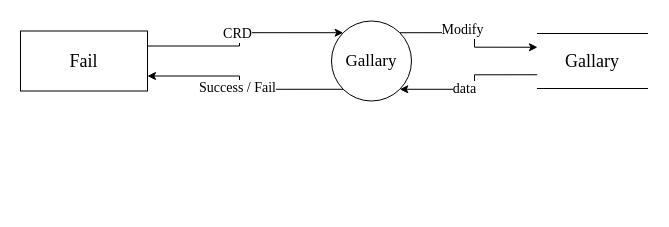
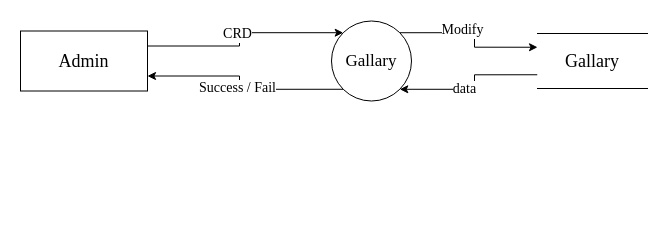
node "Fail": label "Fail" -> "Admin"
